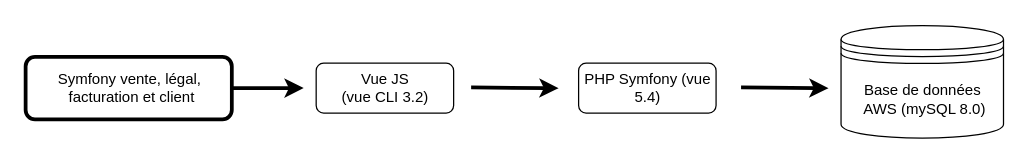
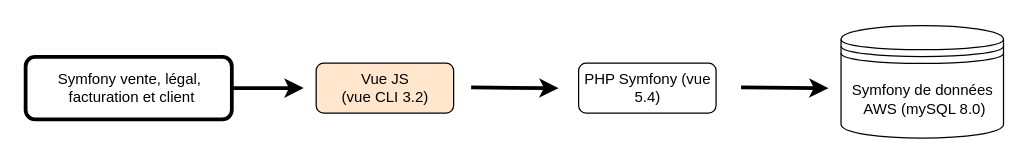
node "Vue JS (vue CLI 3.2)": fillcolor #ffffff -> #ffe6cc
node "Base de données AWS (mySQL 8.0)": label "Base de données AWS (mySQL 8.0)" -> "Symfony de données AWS (mySQL 8.0)"
